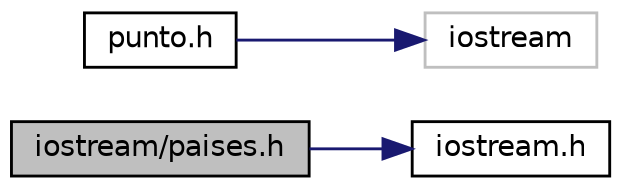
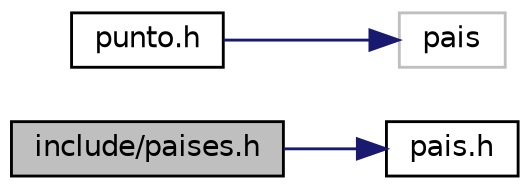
node "iostream": label "iostream" -> "pais"
node "iostream/paises.h": label "iostream/paises.h" -> "include/paises.h"
node "iostream.h": label "iostream.h" -> "pais.h"
